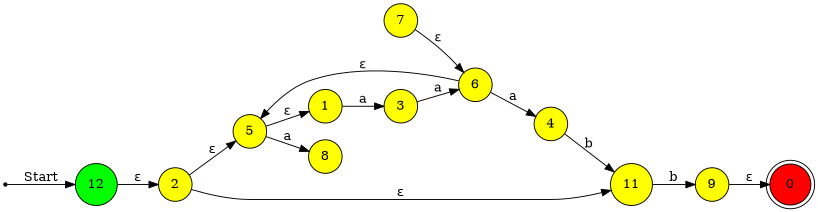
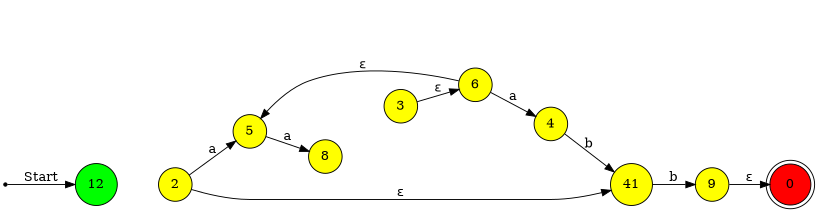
node "7": removed
edge "3" -> "6": label "a" -> "ε"
node "1": removed
edge "2" -> "5": label "ε" -> "a"
edge "12" -> "2": removed, label "ε"
node "11": label "11" -> "41"
